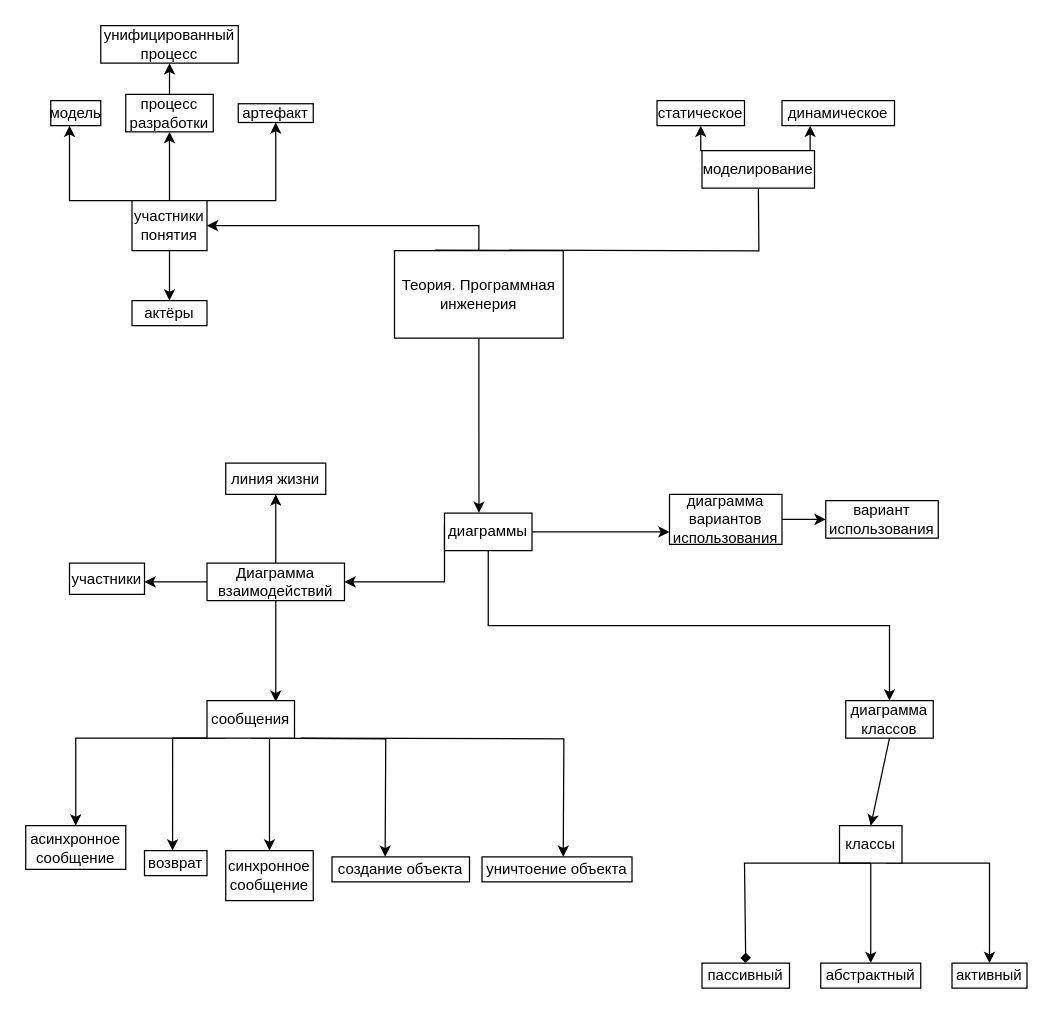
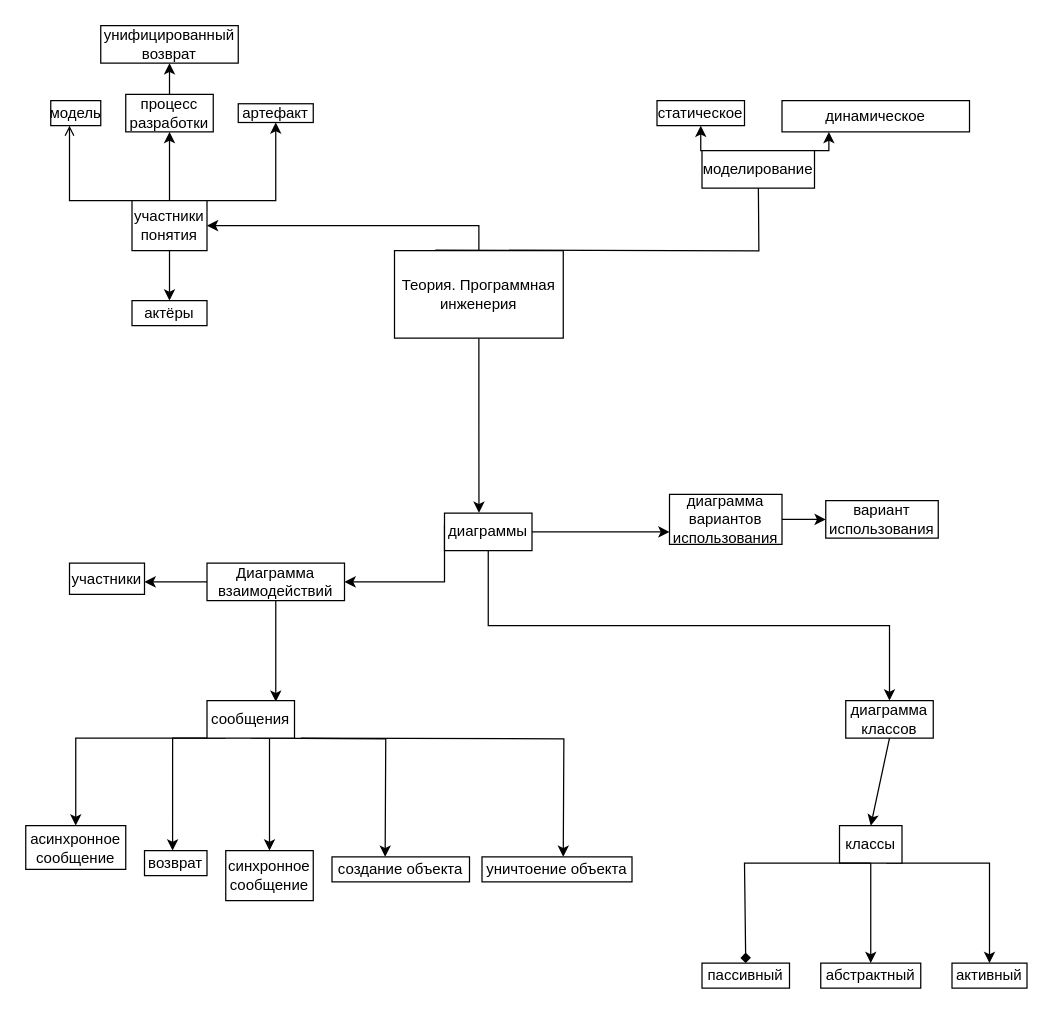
node "унифицированный процесс": label "унифицированный процесс" -> "унифицированный возврат"
node "динамическое": size 113x25 -> 188x31
edge "участники понятия" -> "модель": arrowhead classic -> open
node "линия жизни": removed
edge "Диаграмма взаимодействий" -> "линия жизни": removed
